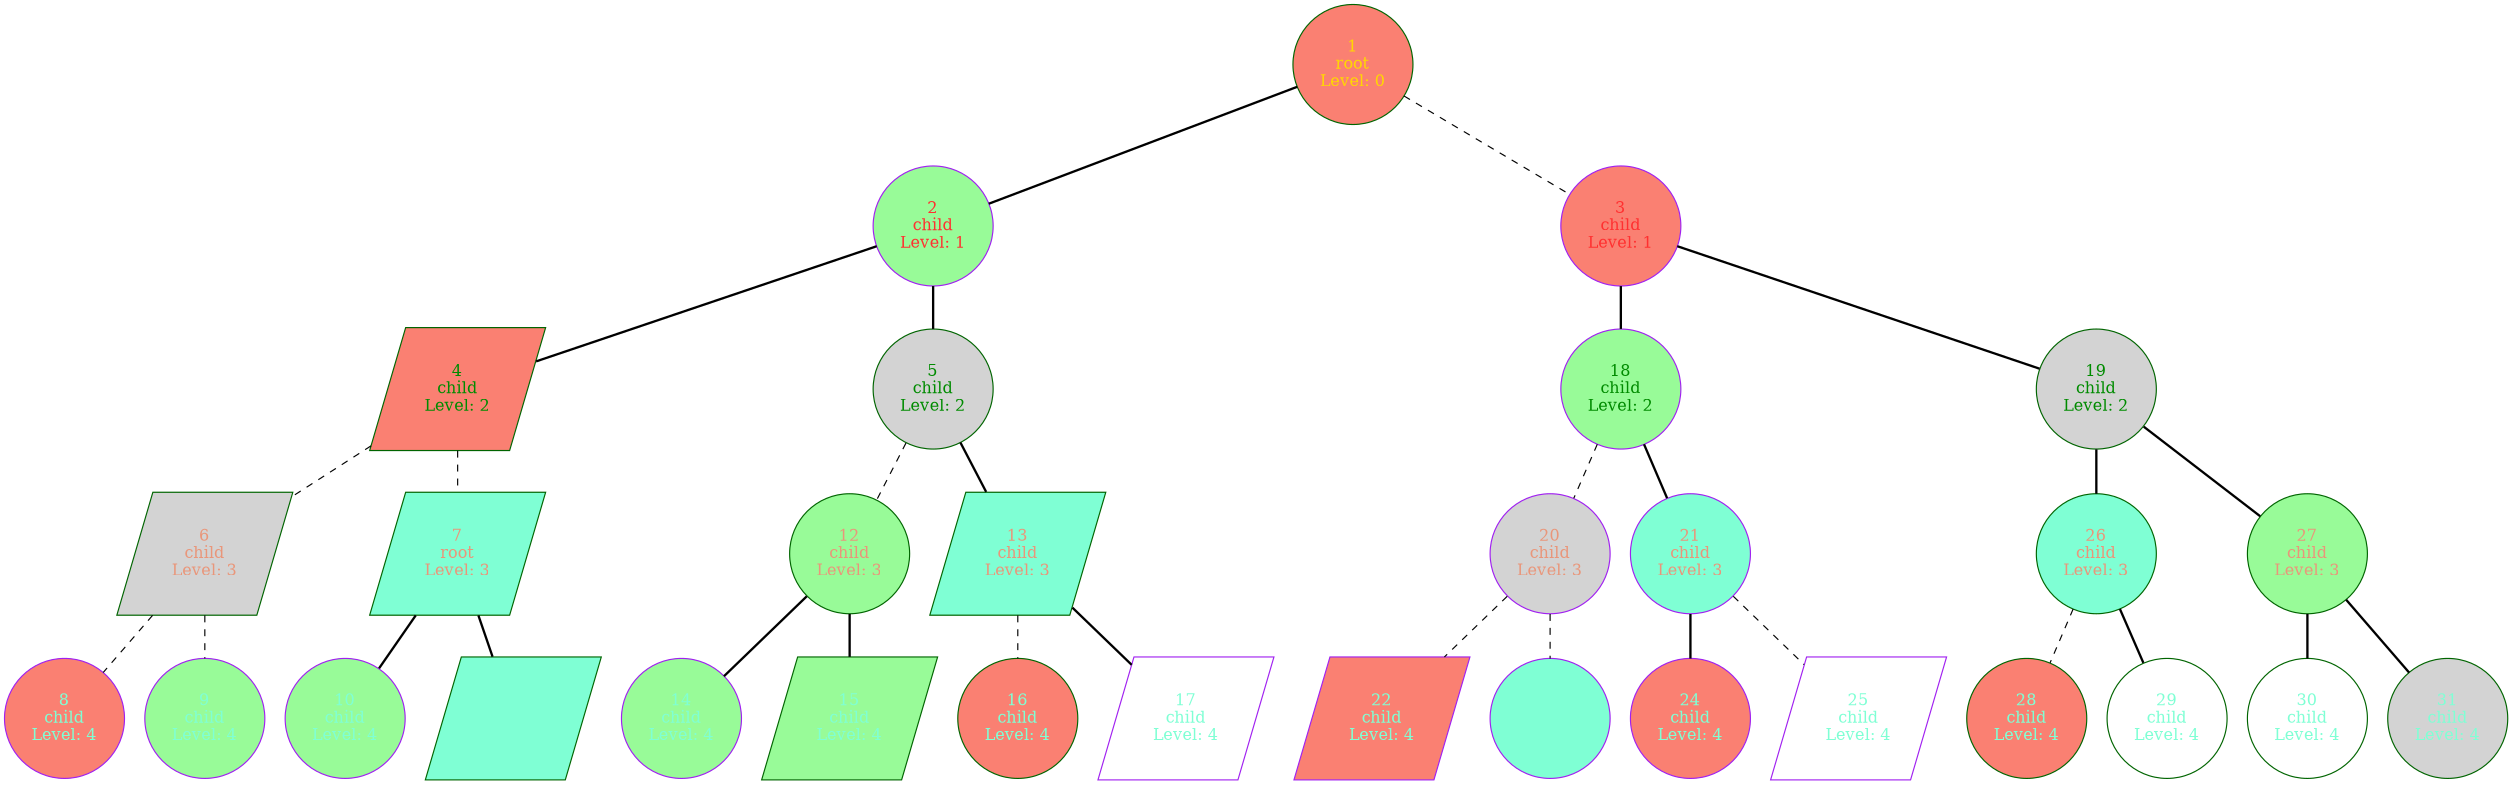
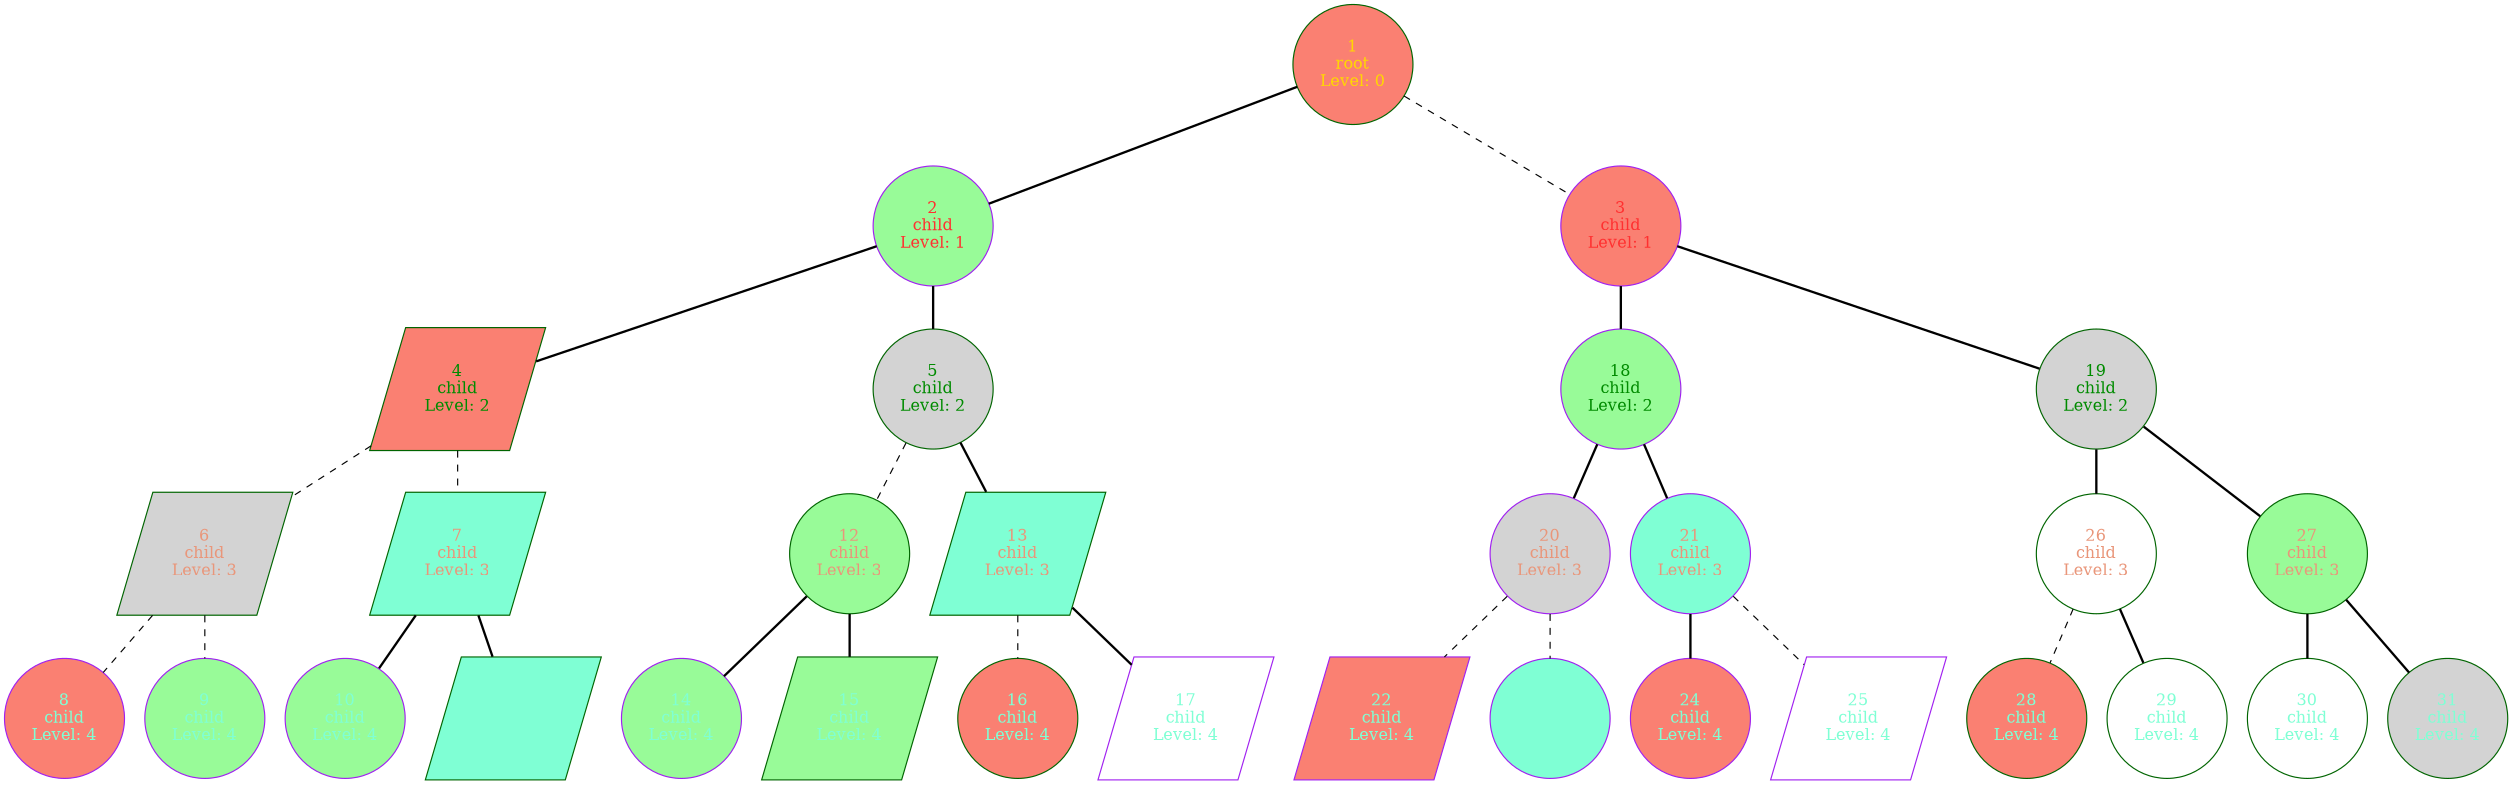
edge "18 child Level: 2" -- "20 child Level: 3": style dashed -> bold
node "7 root Level: 3": label "7 root Level: 3" -> "7 child Level: 3"
node "26 child Level: 3": fillcolor aquamarine -> white
